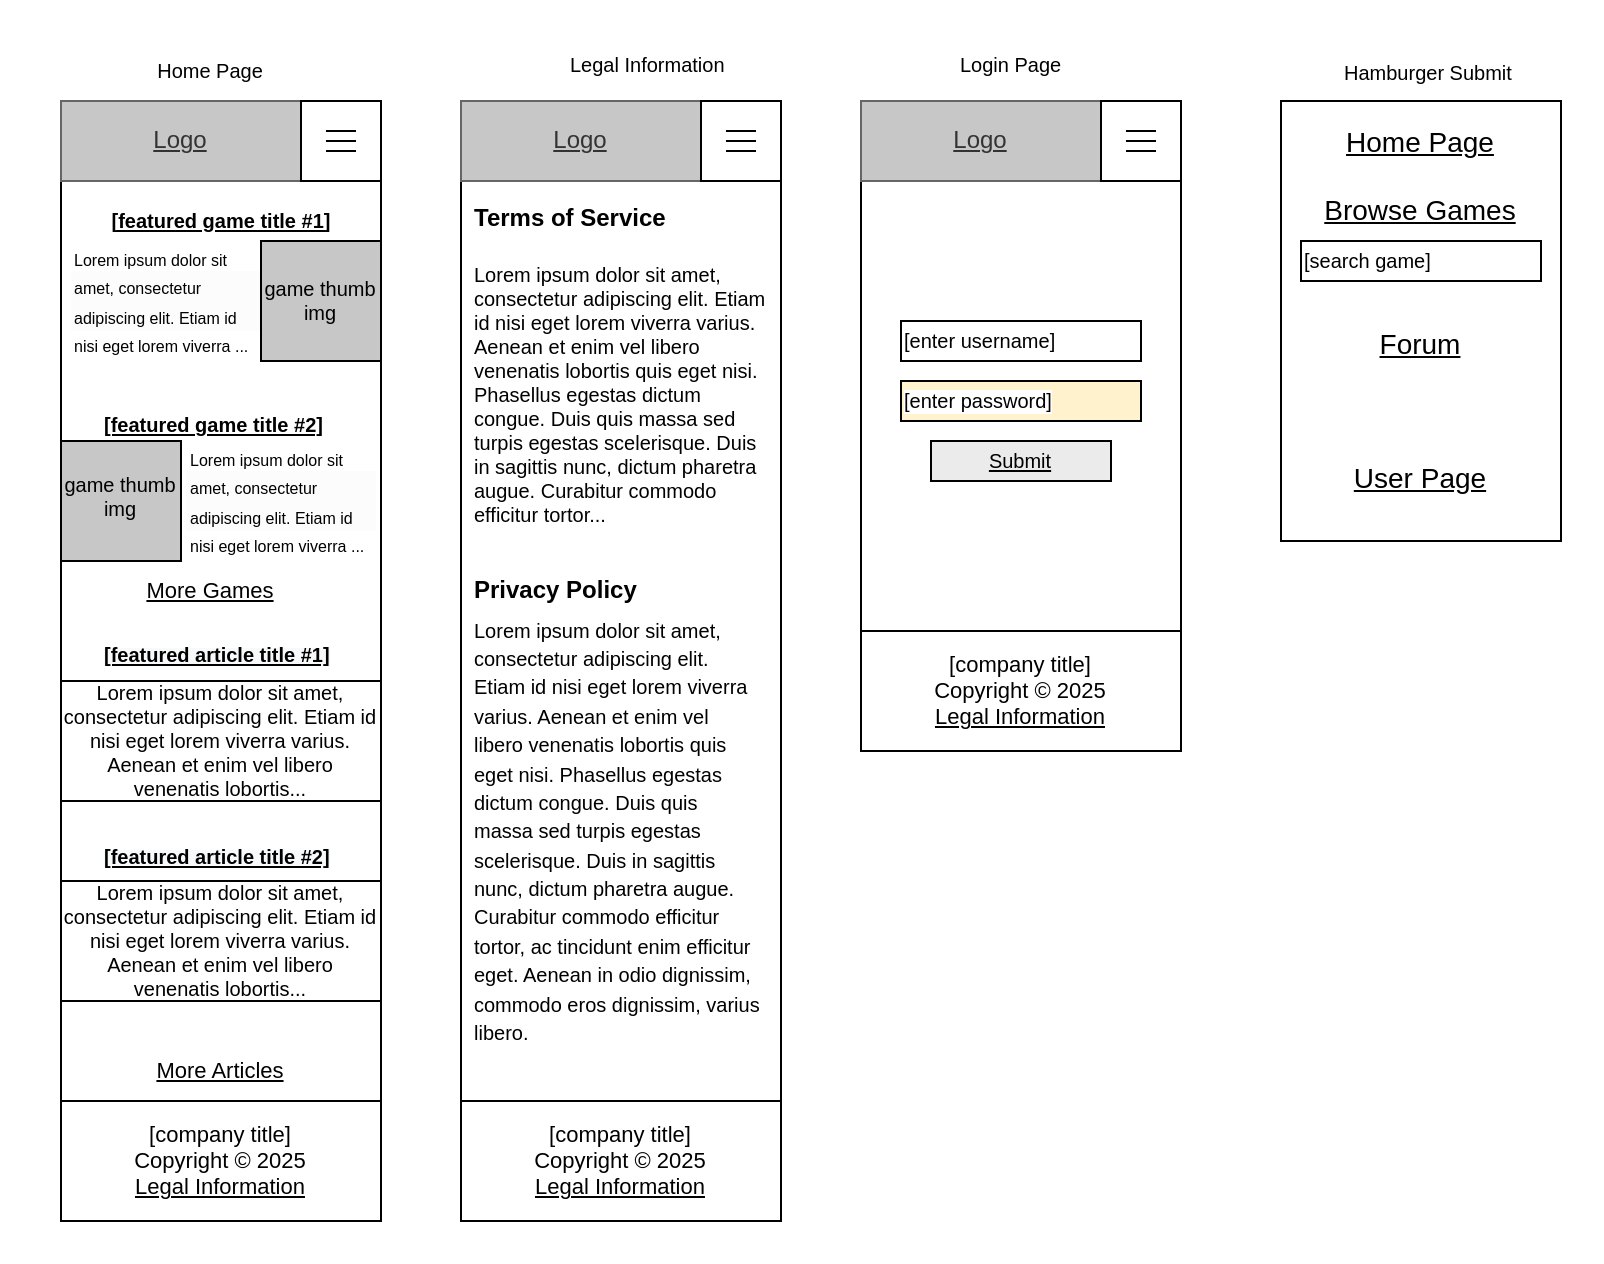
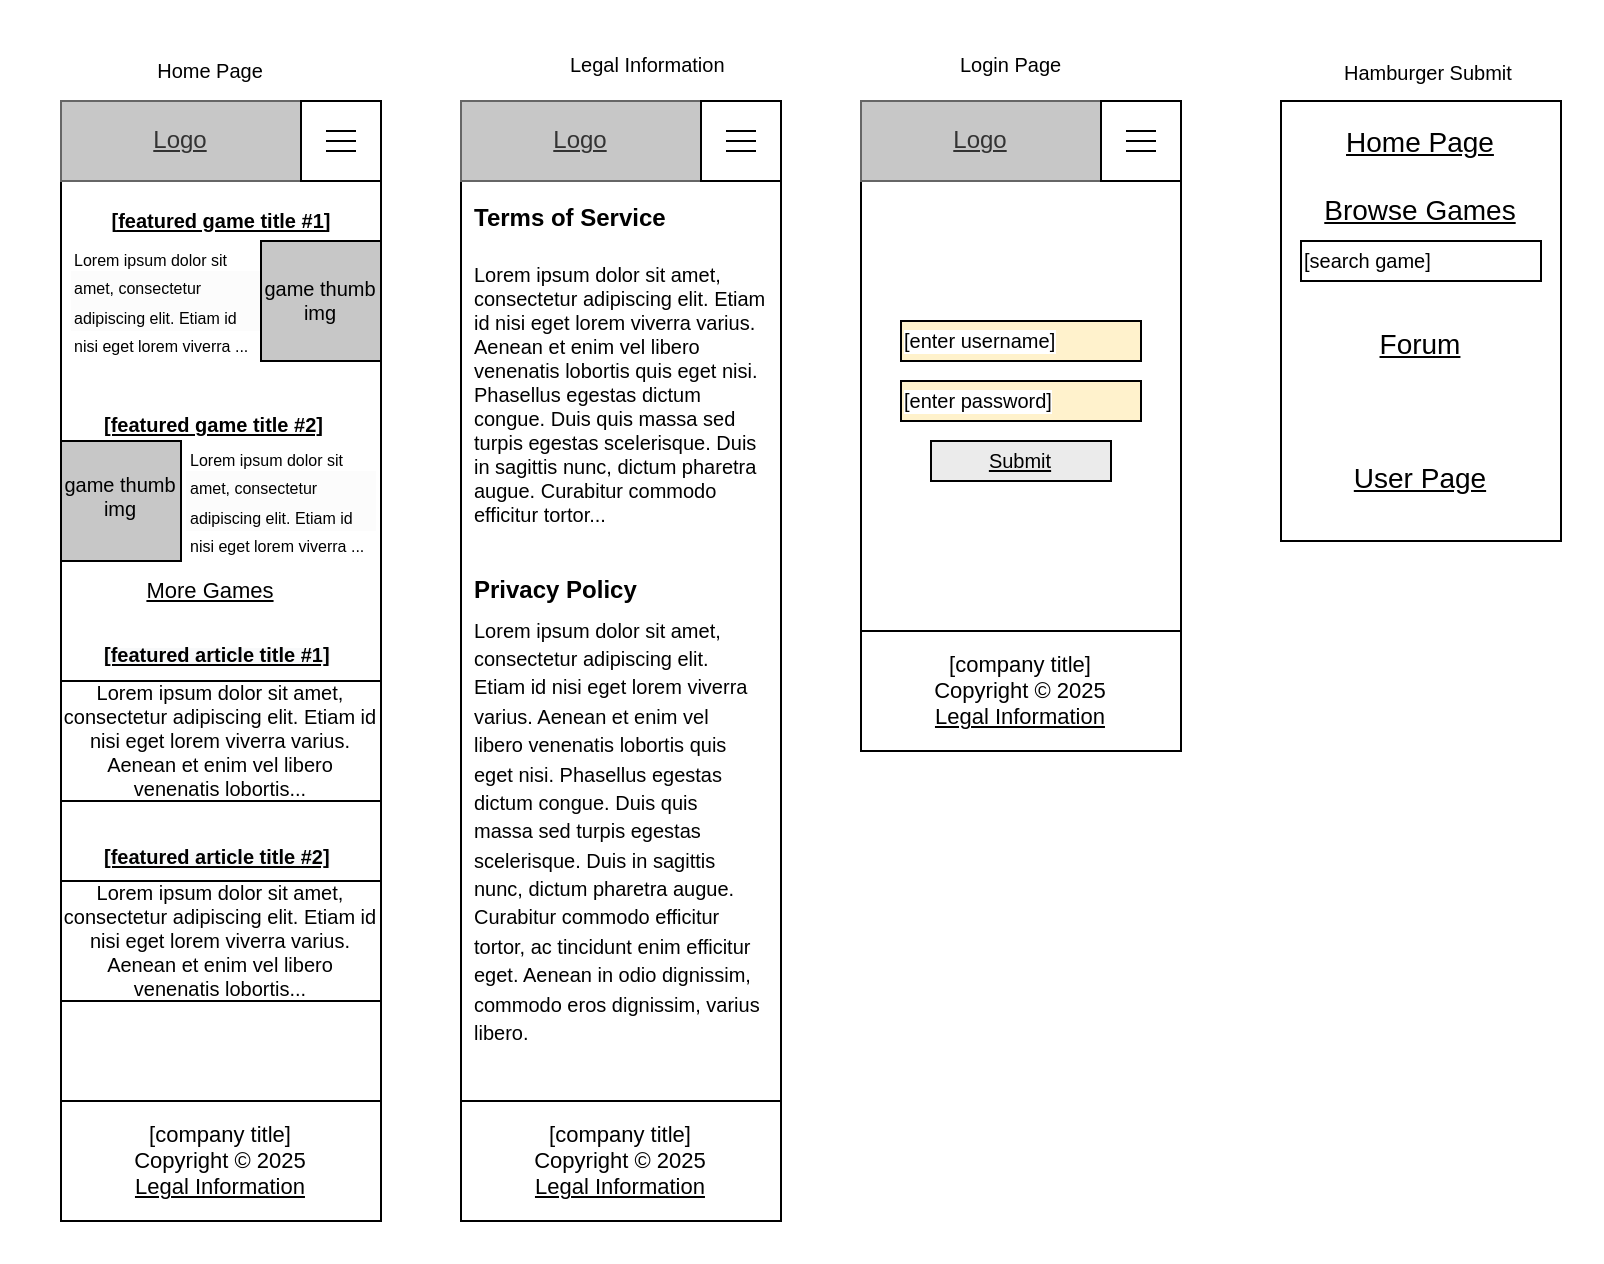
node "[enter username]": fillcolor #ffffff -> #fff2cc
node "More Articles": removed
